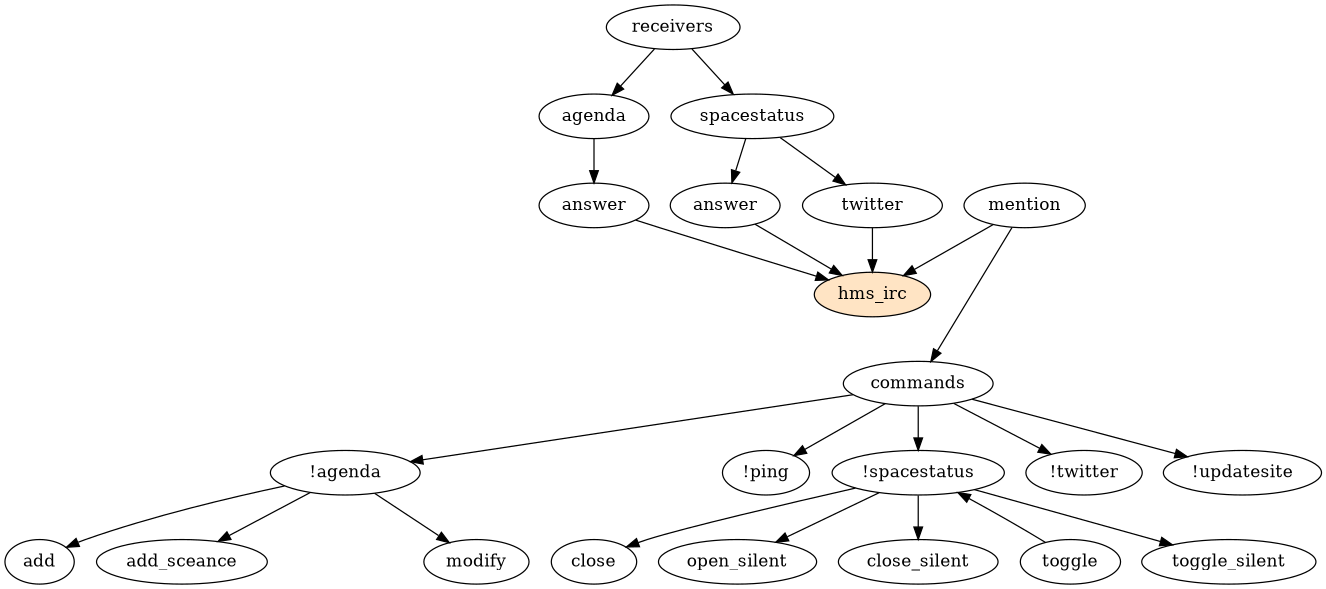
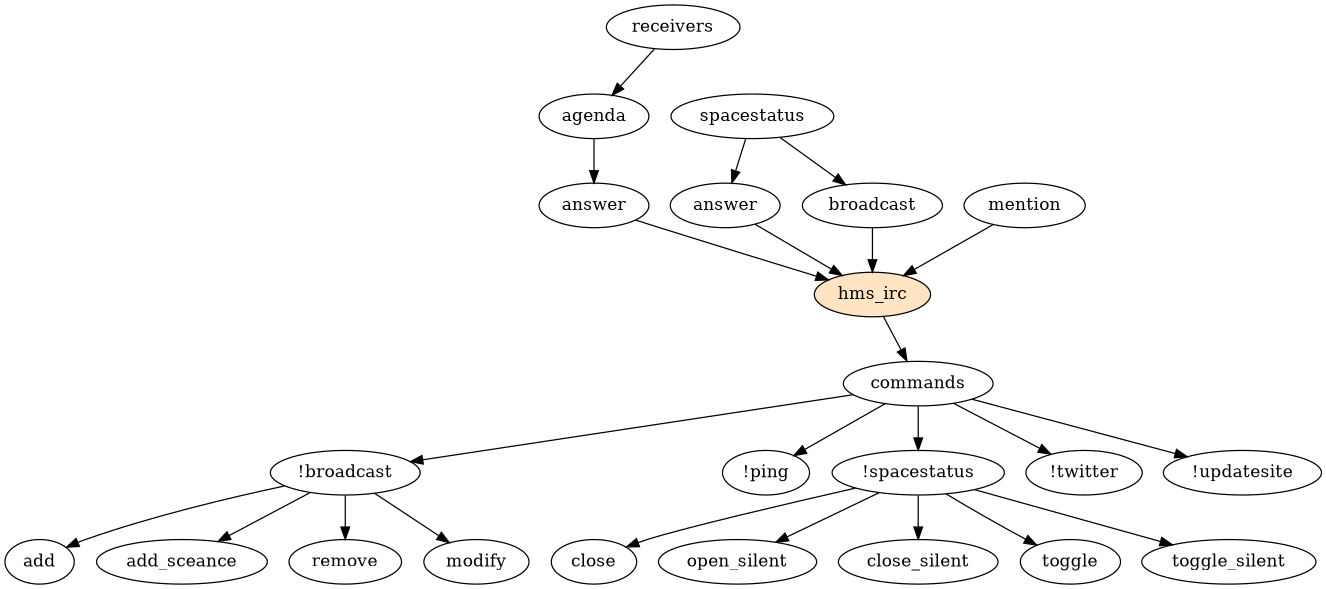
edge "receivers" -> "spacestatus": removed
node "twitter": label "twitter" -> "broadcast"
edge "mention" -> "commands": now "hms_irc" -> "commands"
node "!agenda": label "!agenda" -> "!broadcast"
edge "toggle" -> "!spacestatus": reversed
node "remove": added
